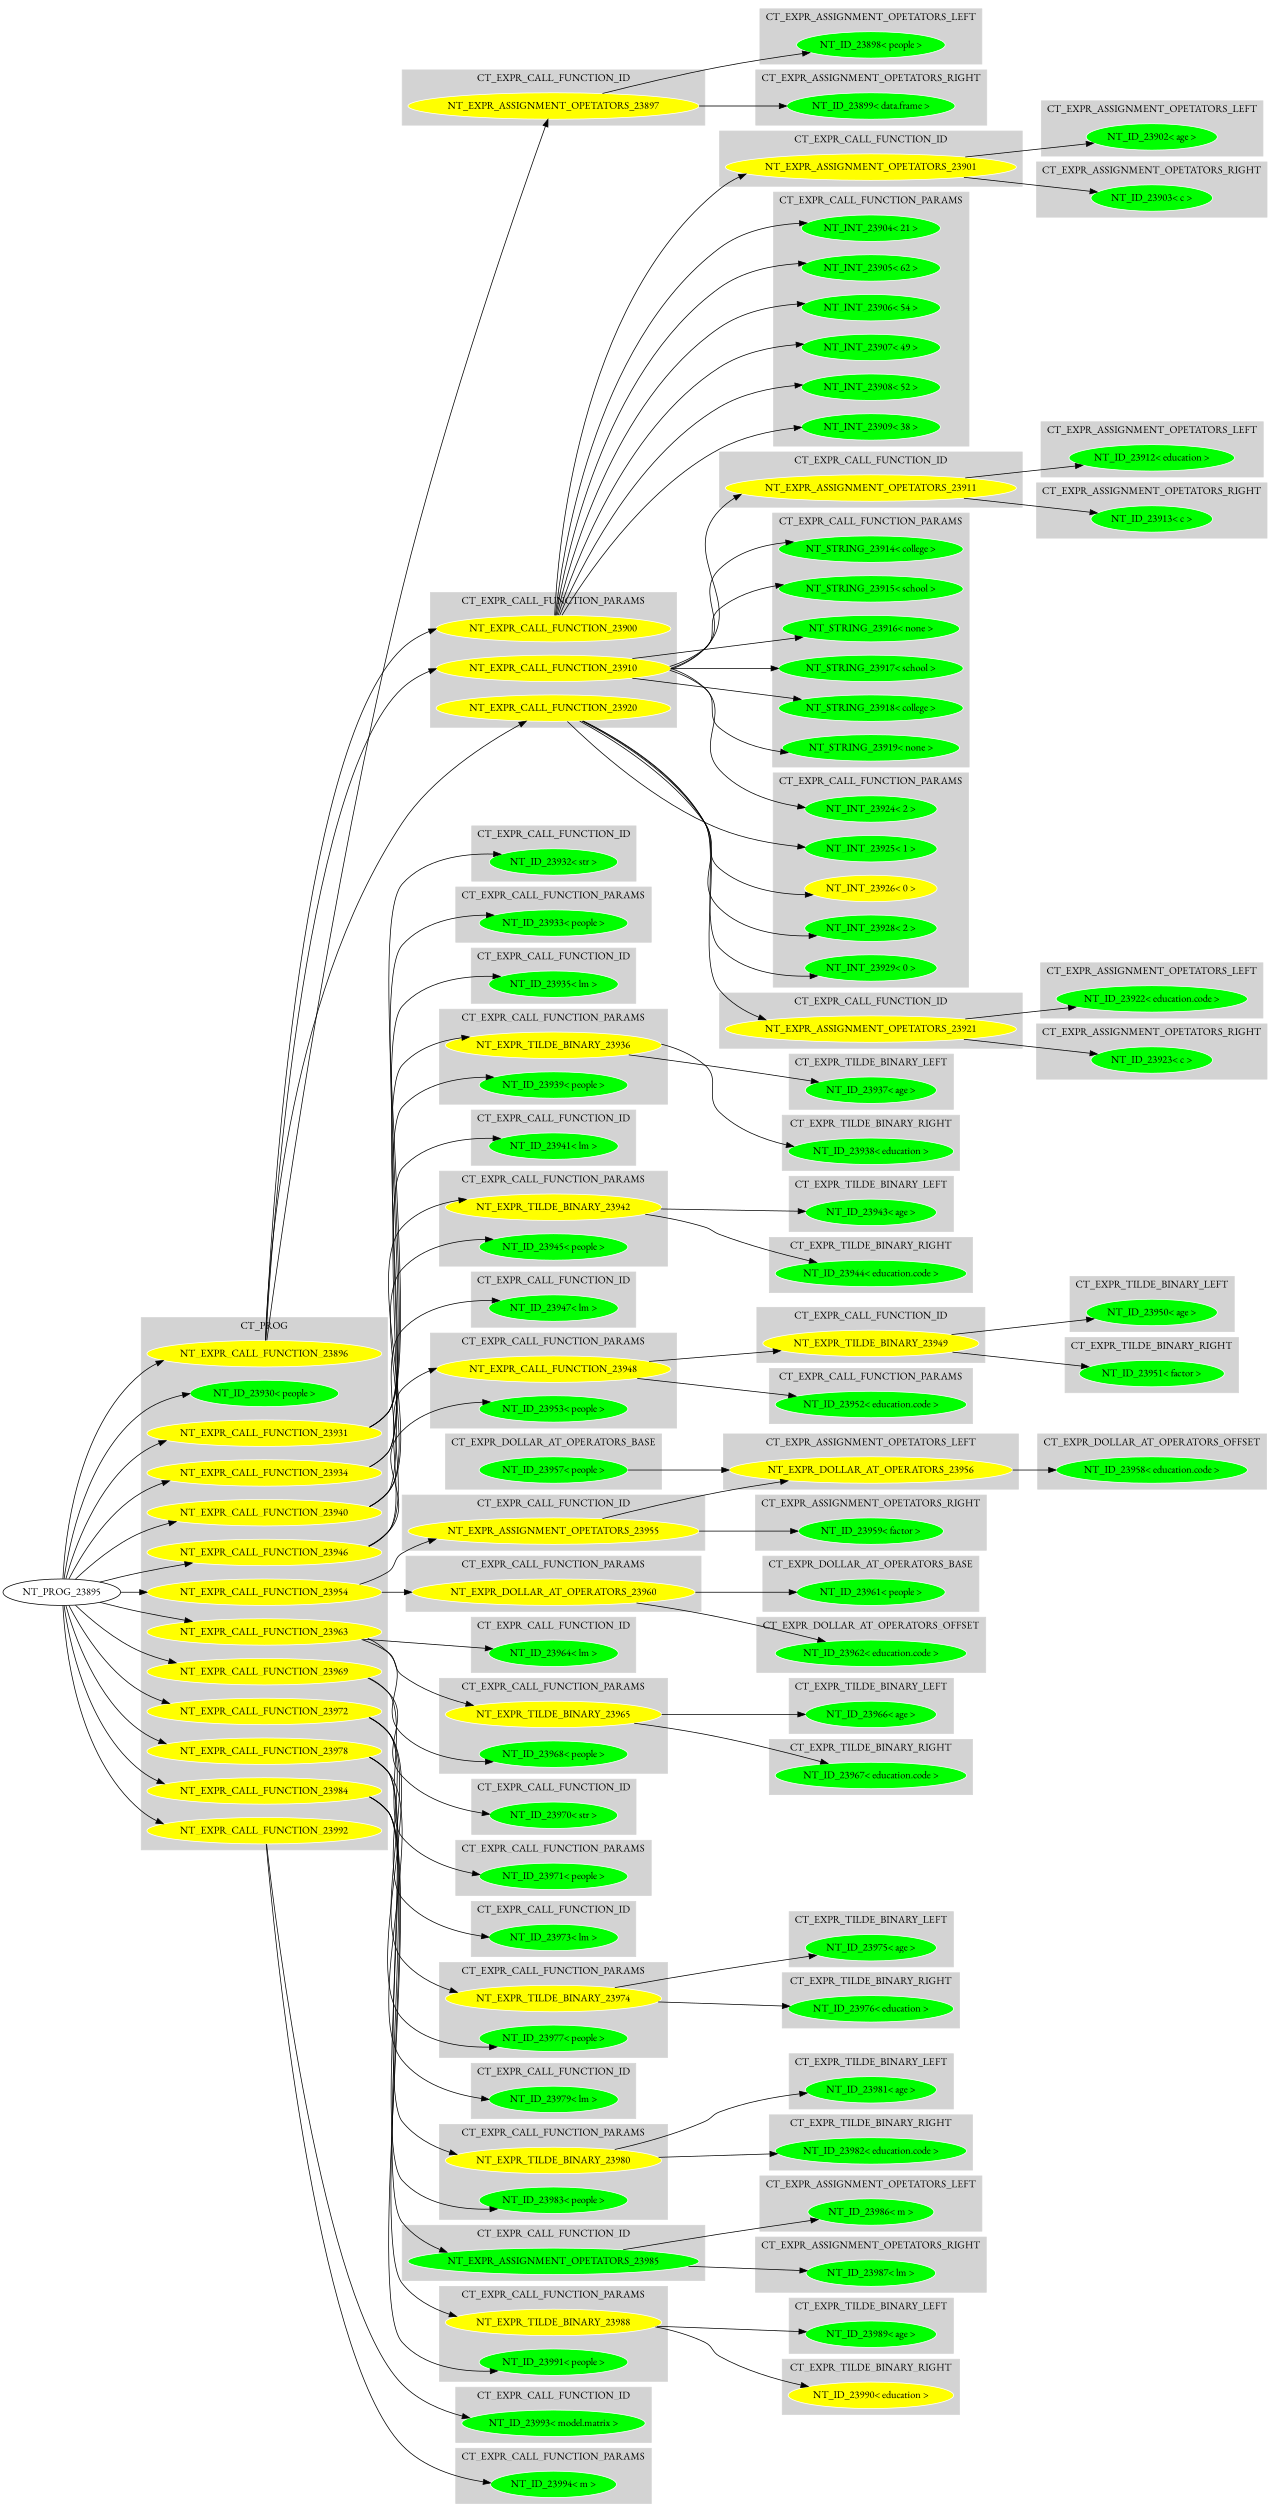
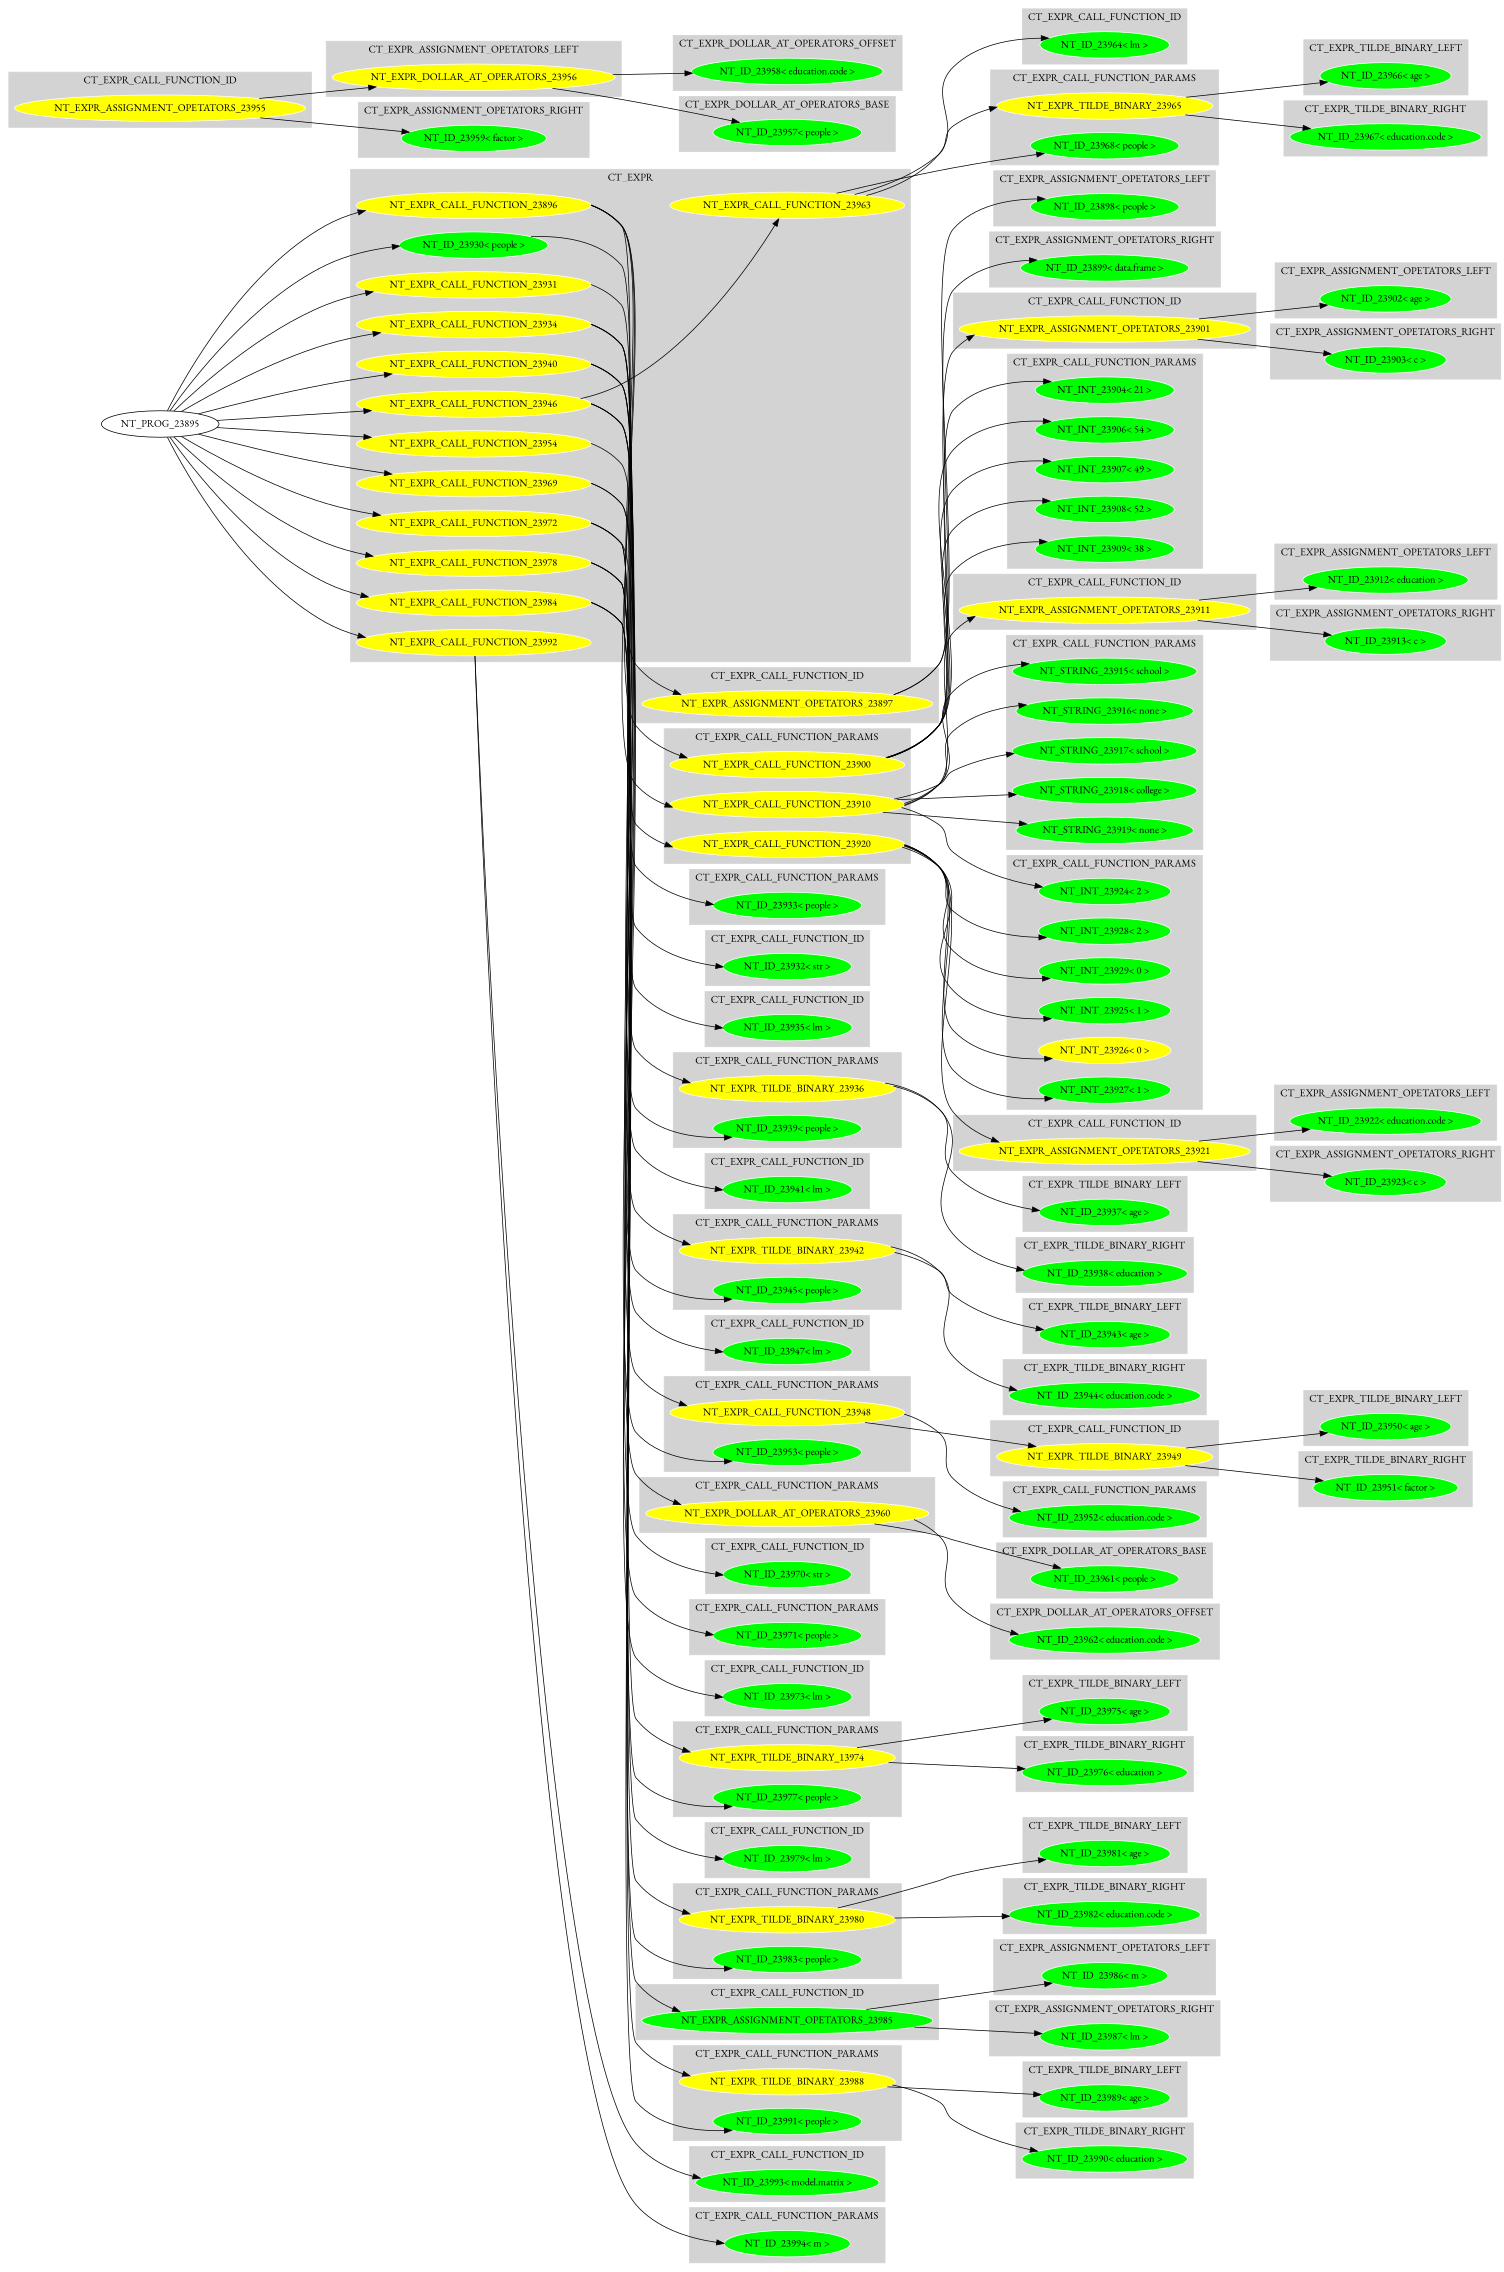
node "NT_INT_23905< 62 >": removed
node "NT_STRING_23914< college >": removed
node "NT_INT_23927< 1 >": added
edge "NT_EXPR_CALL_FUNCTION_23931" -> "NT_ID_23933< people >": now "NT_ID_23930< people >" -> "NT_ID_23933< people >"
edge "NT_EXPR_CALL_FUNCTION_23931" -> "NT_ID_23935< lm >": now "NT_EXPR_CALL_FUNCTION_23934" -> "NT_ID_23935< lm >"
cluster "CT_PROG": label "CT_PROG" -> "CT_EXPR"
edge "NT_ID_23957< people >" -> "NT_EXPR_DOLLAR_AT_OPERATORS_23956": reversed
edge "NT_EXPR_CALL_FUNCTION_23954" -> "NT_EXPR_ASSIGNMENT_OPETATORS_23955": removed
edge "NT_PROG_23895" -> "NT_EXPR_CALL_FUNCTION_23963": now "NT_EXPR_CALL_FUNCTION_23946" -> "NT_EXPR_CALL_FUNCTION_23963"
node "NT_EXPR_TILDE_BINARY_23974": label "NT_EXPR_TILDE_BINARY_23974" -> "NT_EXPR_TILDE_BINARY_13974"
node "NT_ID_23990< education >": fillcolor yellow -> green
